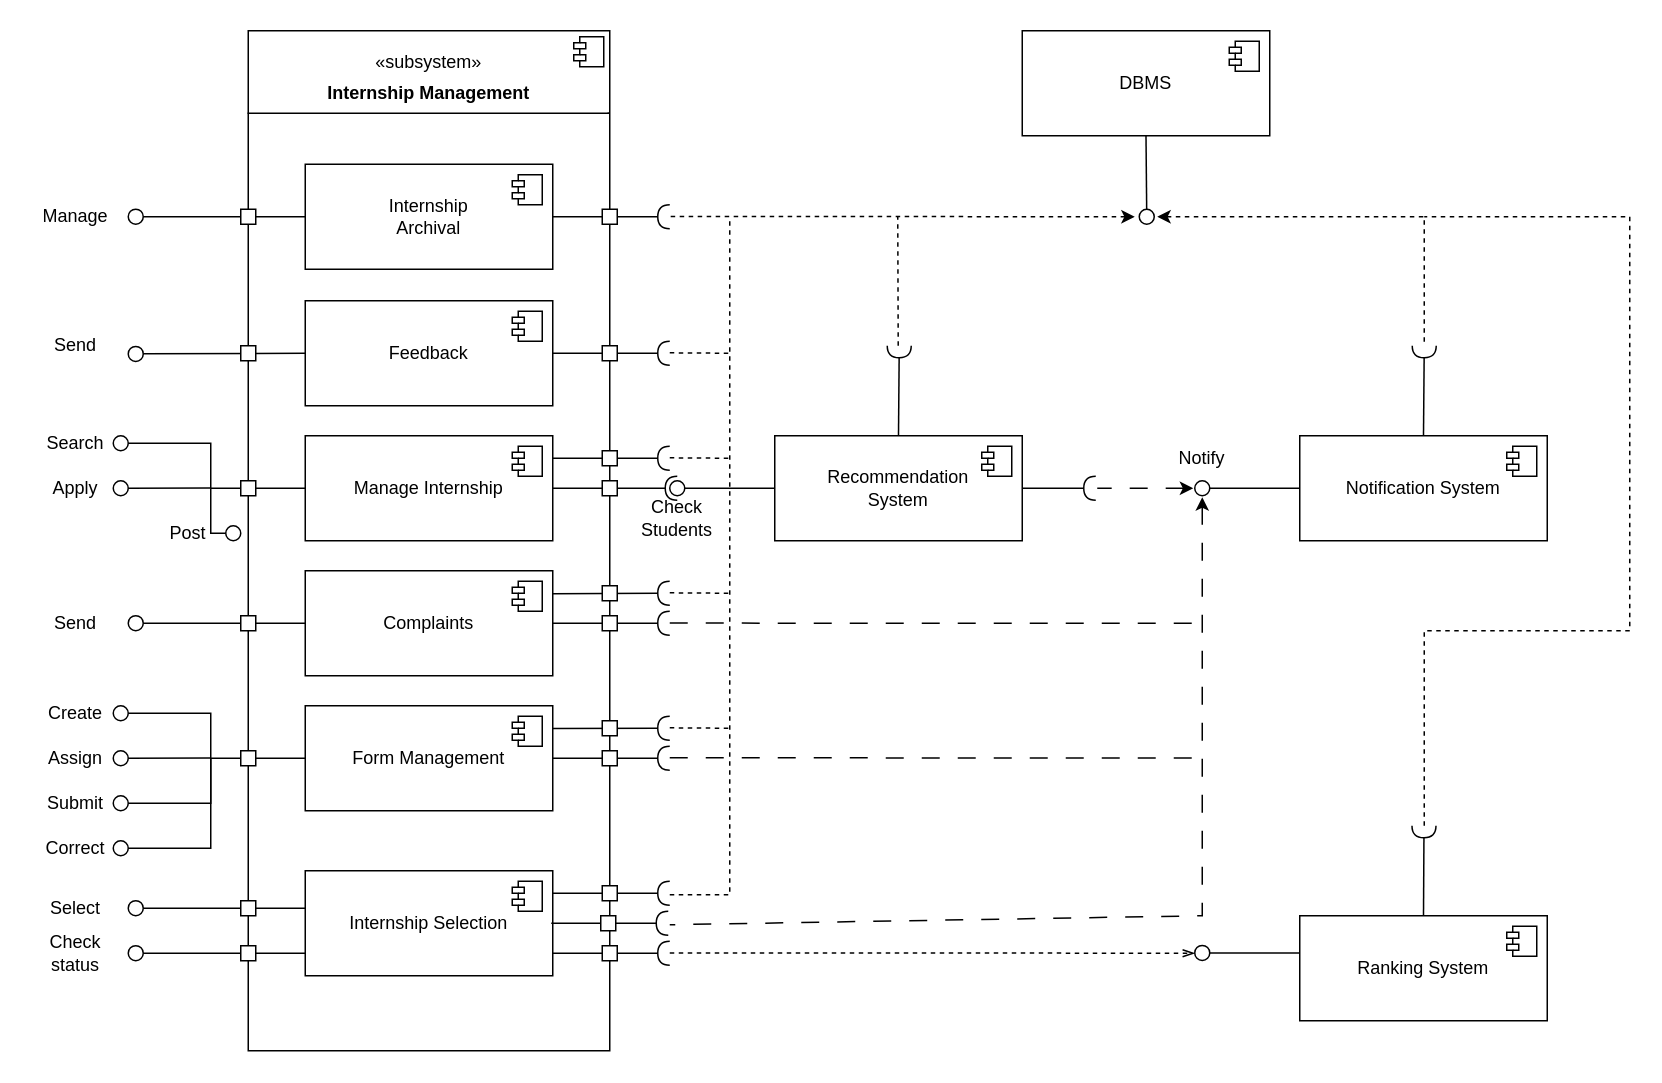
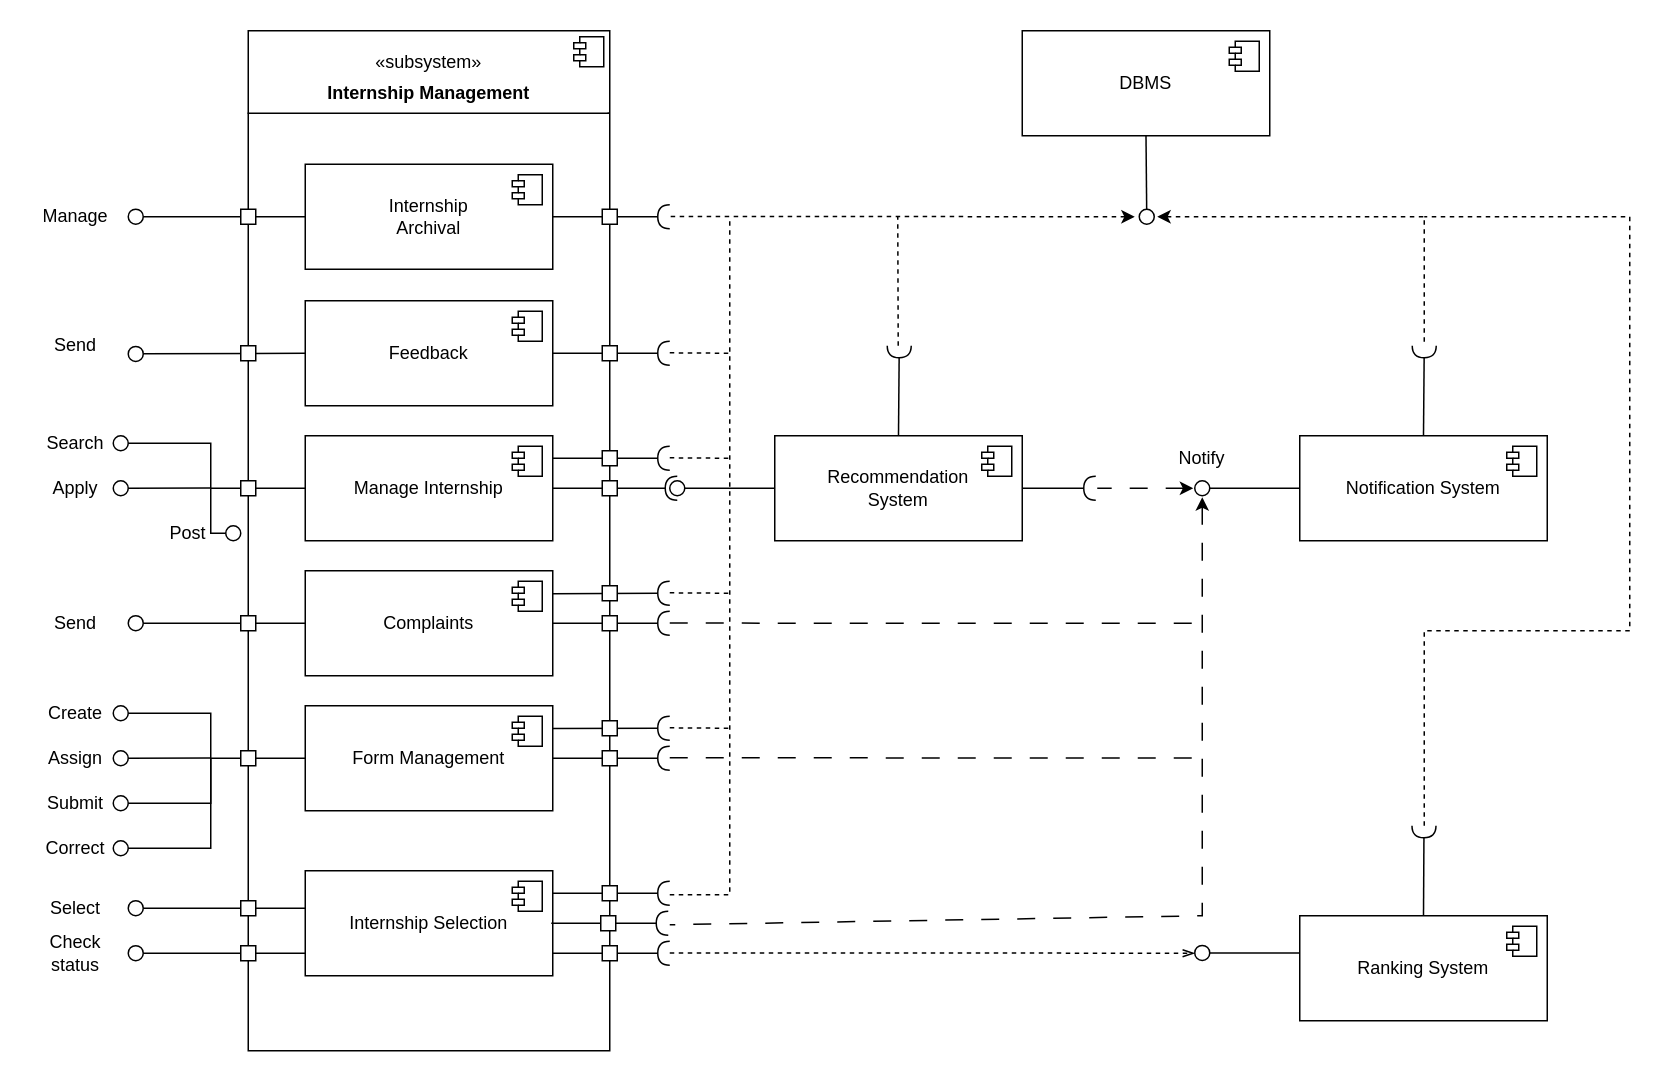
node "Check Students": removed
